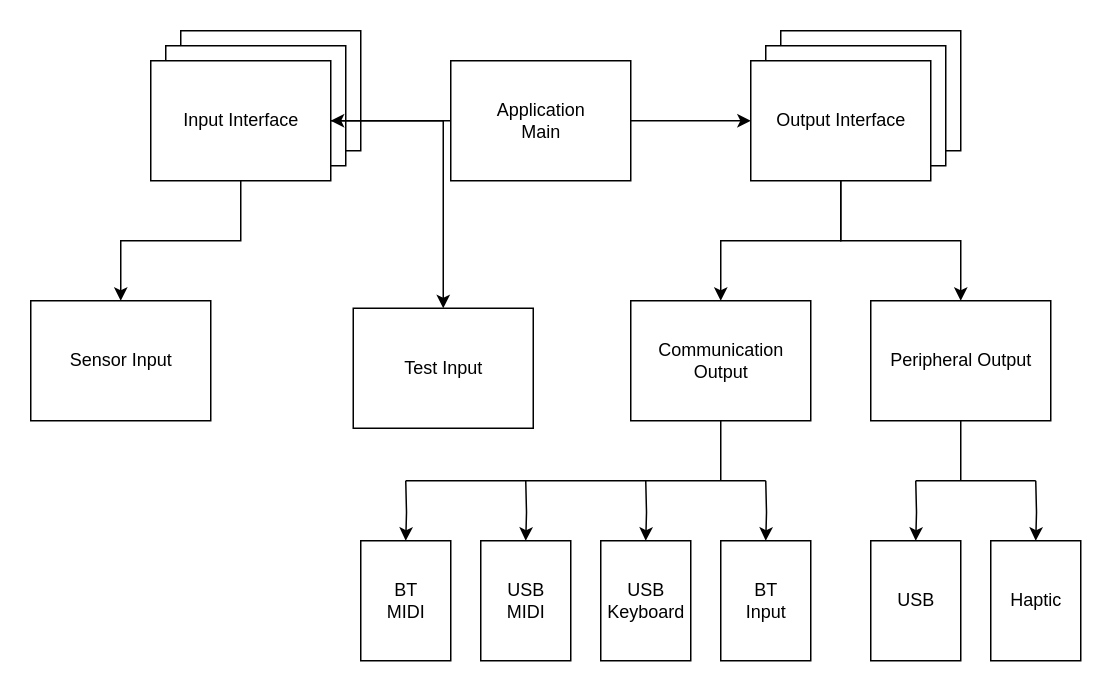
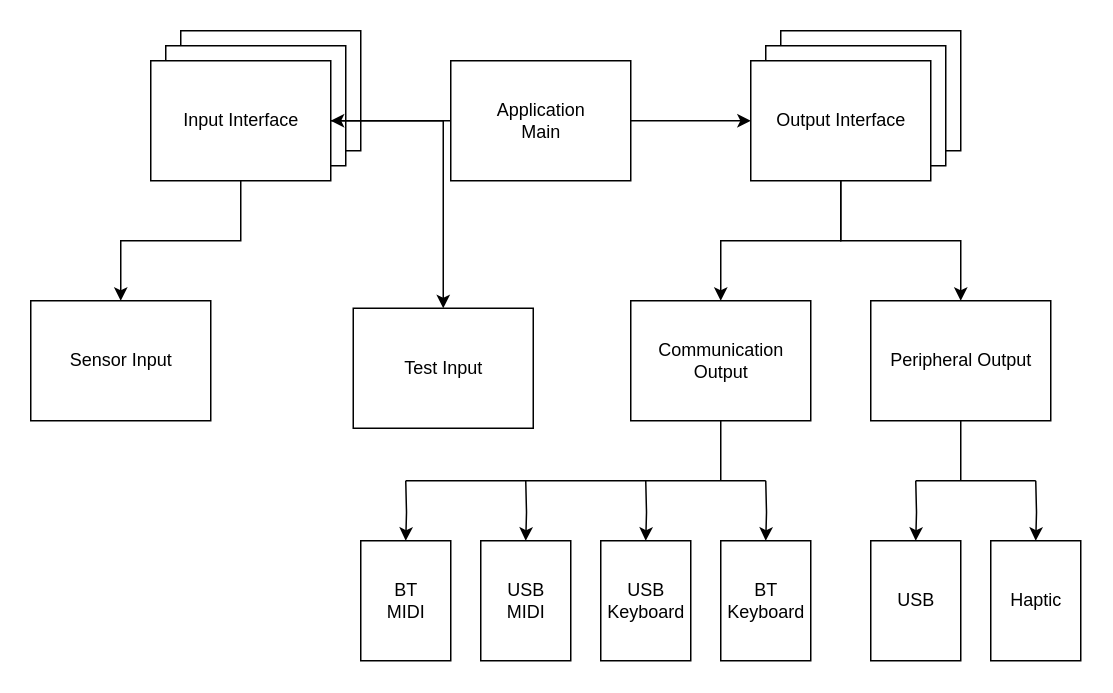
node "BT Input": label "BT Input" -> "BT Keyboard"
